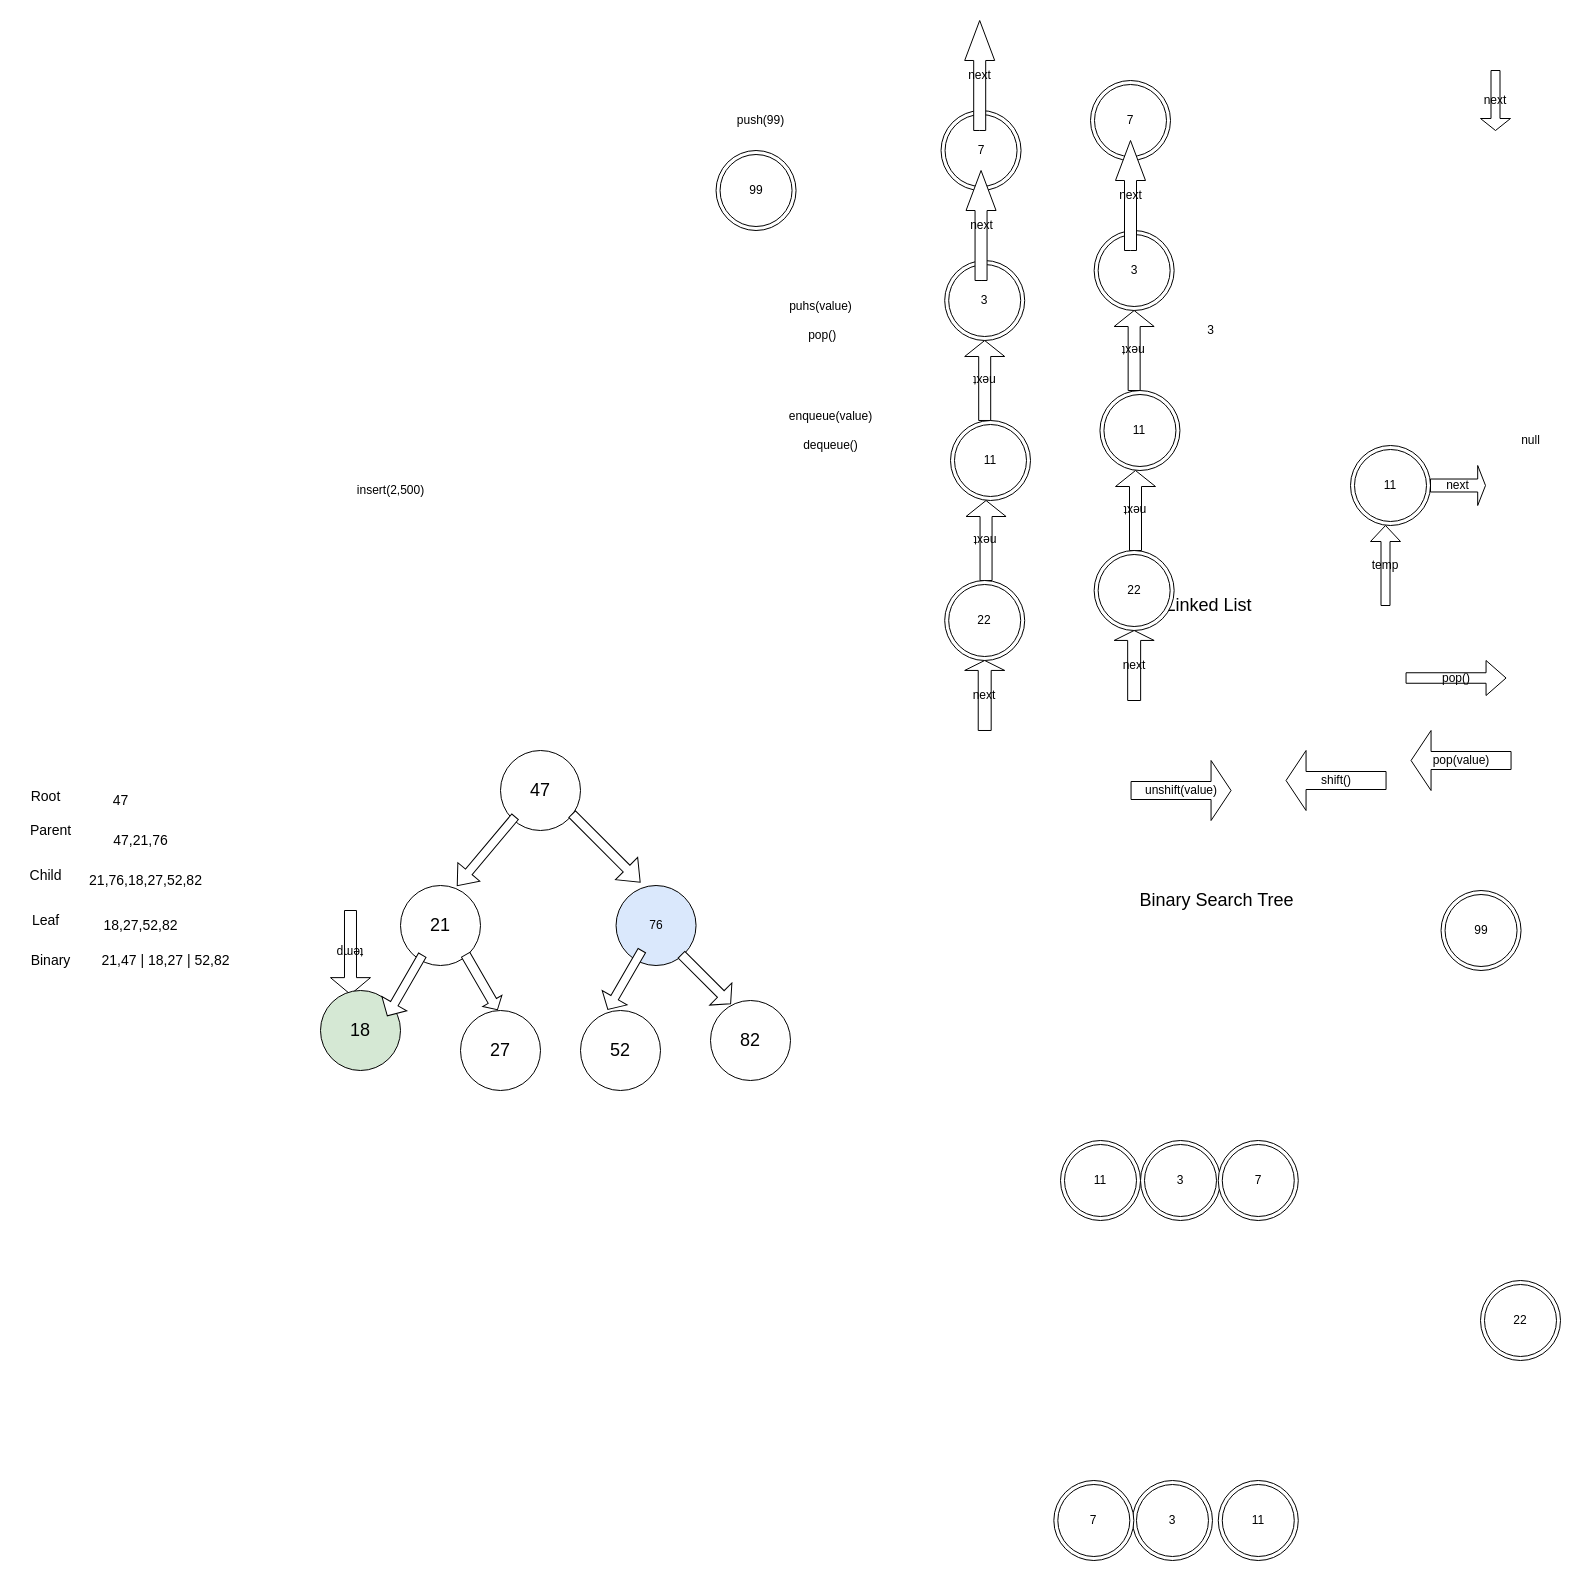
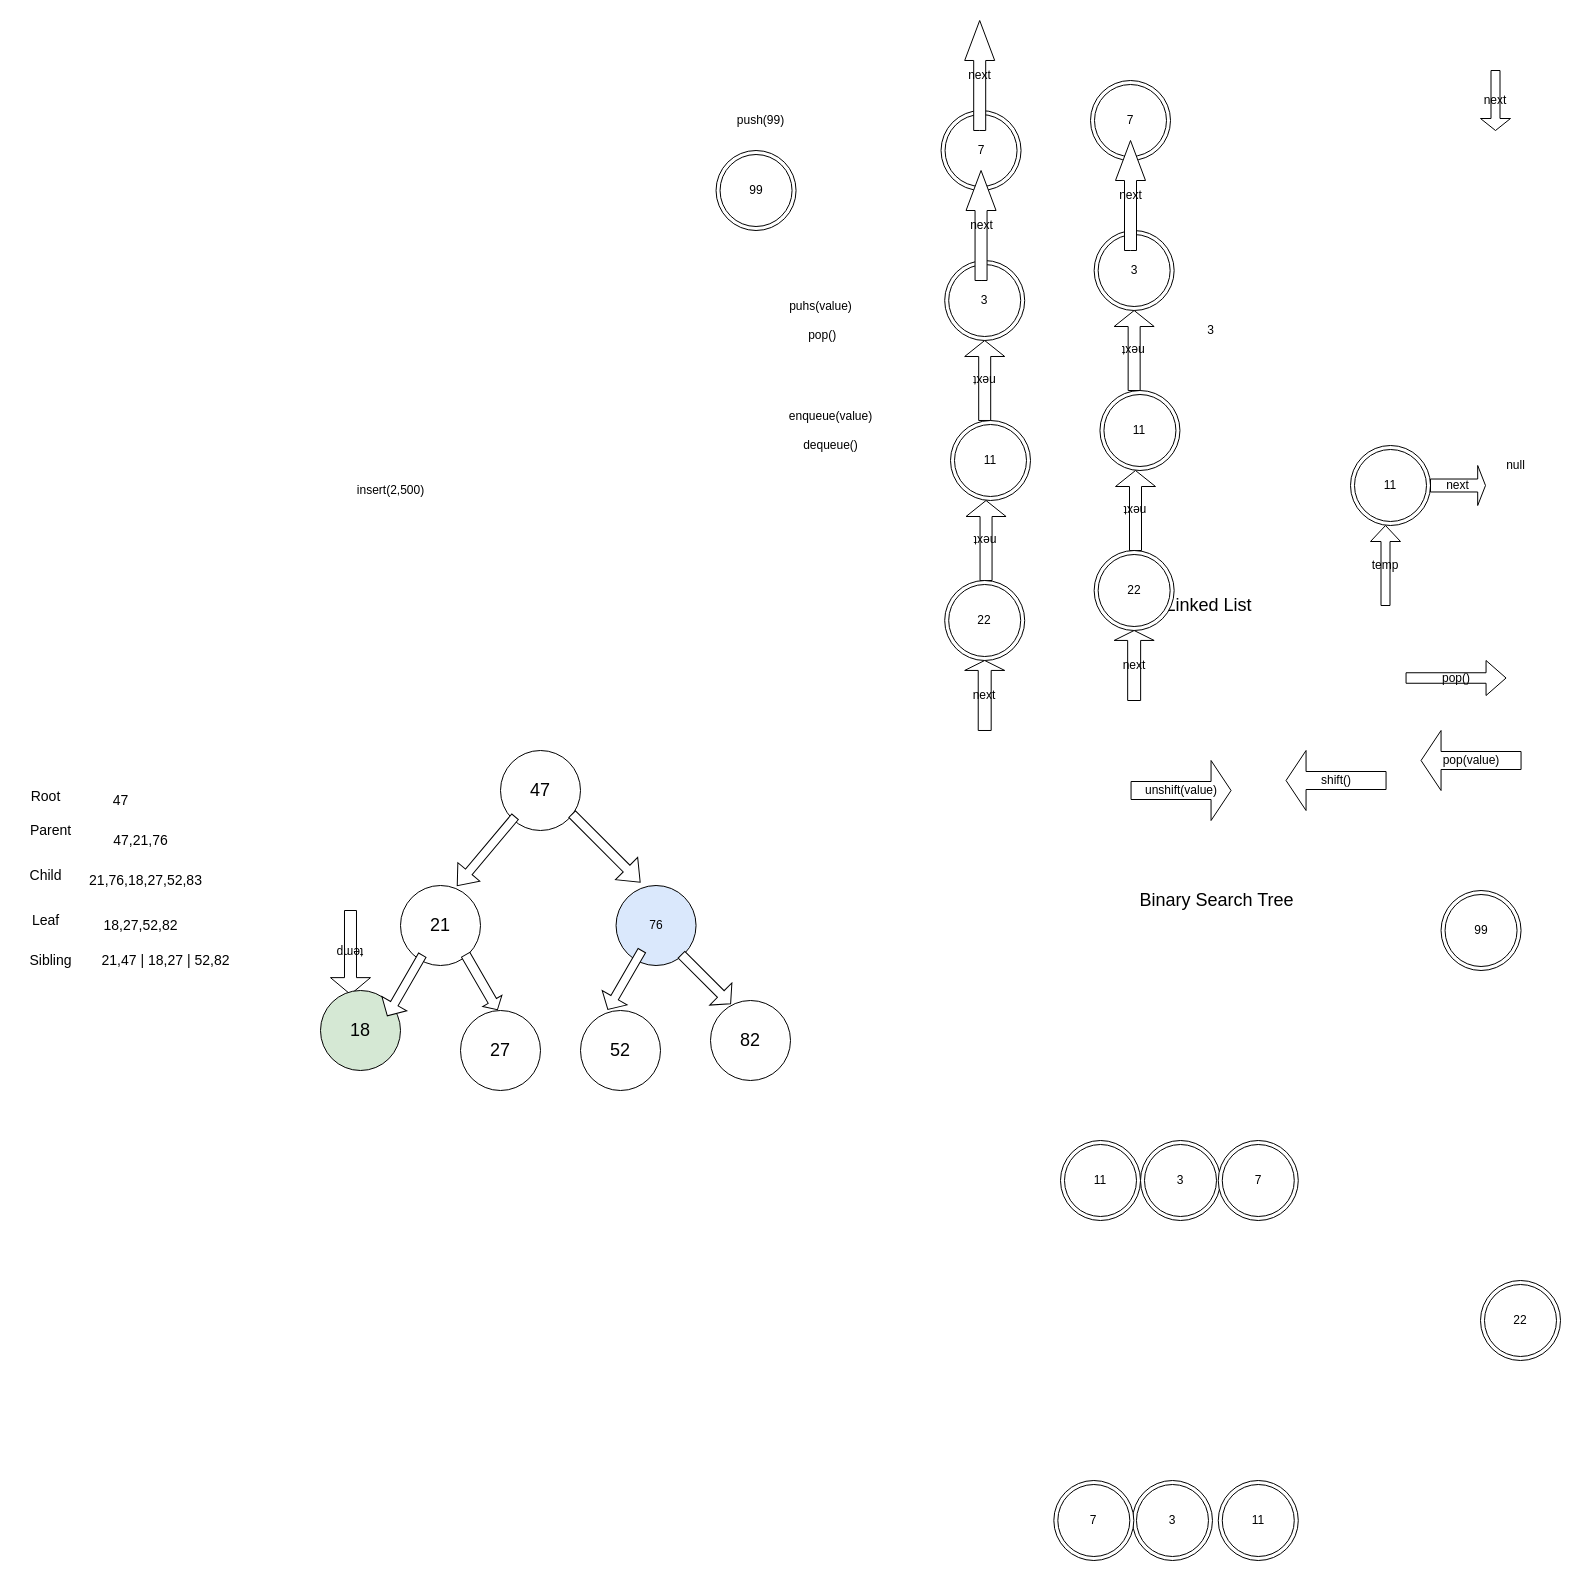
node "null": moved (1531, 441) -> (1516, 466)
node "pop(value)": moved (1461, 761) -> (1471, 761)
node "21,76,18,27,52,82": label "21,76,18,27,52,82" -> "21,76,18,27,52,83"
node "Binary": label "Binary" -> "Sibling"
